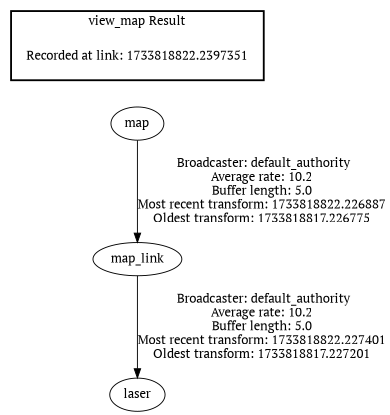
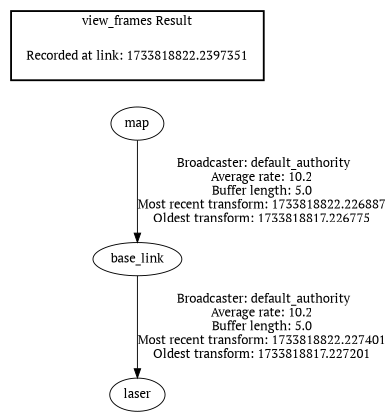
cluster "view_map Result": label "view_map Result" -> "view_frames Result"
node "map_link": label "map_link" -> "base_link"
